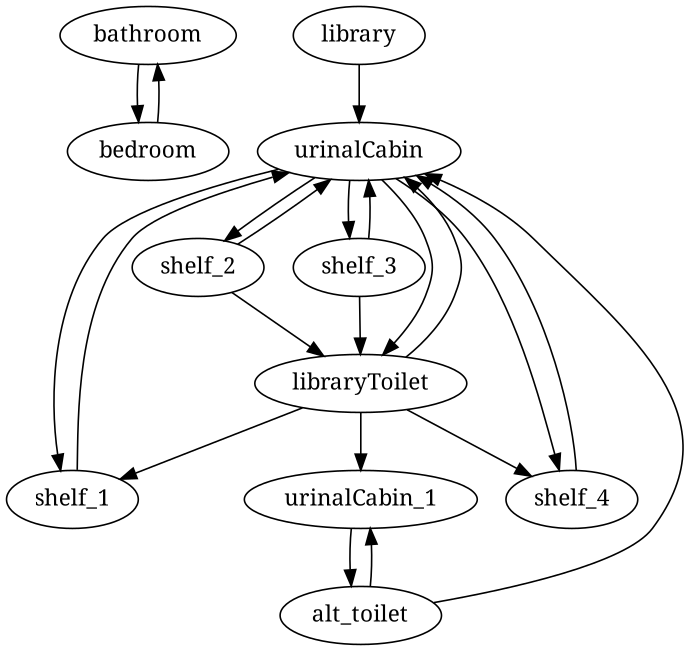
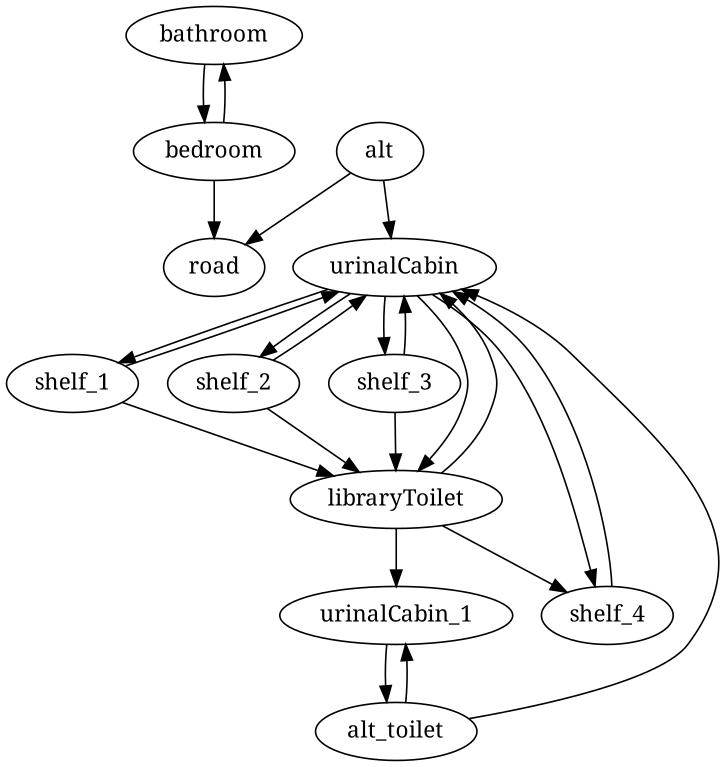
node "library": label "library" -> "alt"
node "road": added
edge "libraryToilet" -> "shelf_1": reversed
